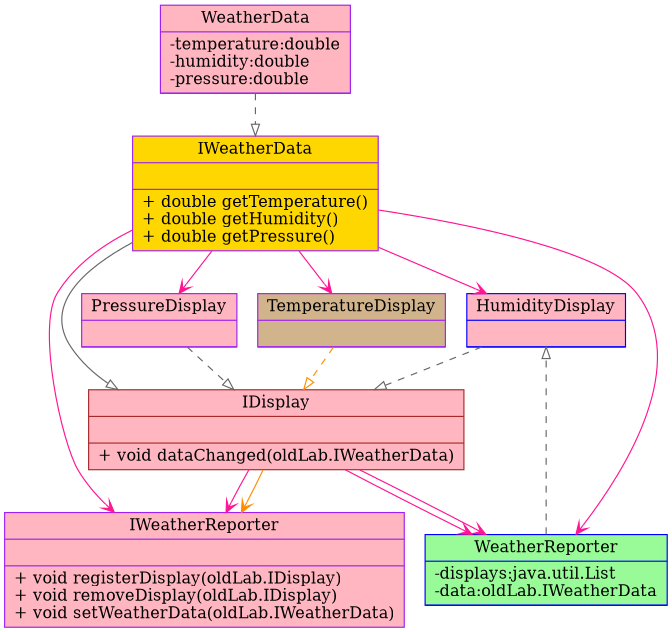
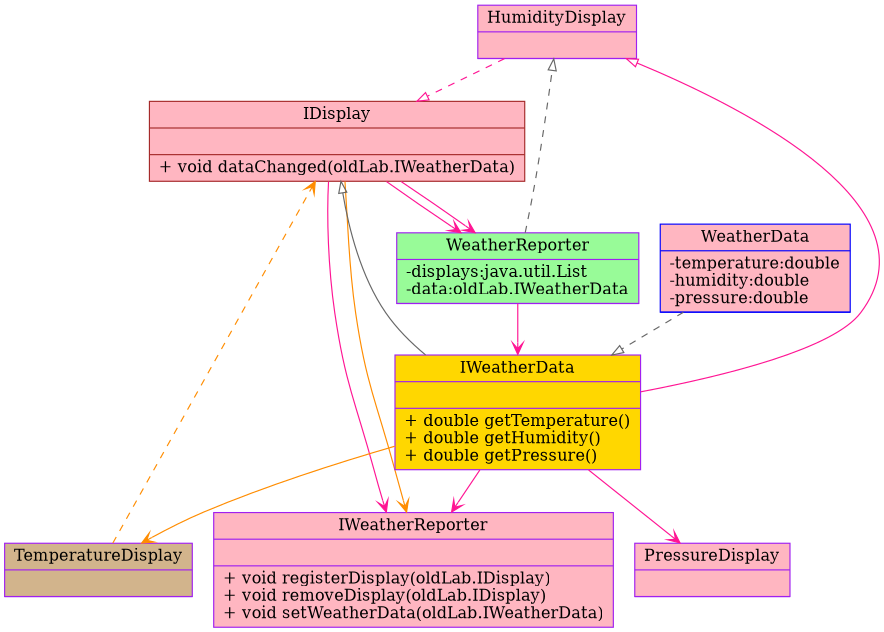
node "WeatherData": color purple -> blue
edge "IWeatherData" -> "TemperatureDisplay": color deeppink -> darkorange
edge "IWeatherData" -> "HumidityDisplay": arrowhead vee -> empty
edge "IWeatherData" -> "WeatherReporter": reversed
node "HumidityDisplay": color blue -> purple
edge "PressureDisplay" -> "IDisplay": removed
edge "TemperatureDisplay" -> "IDisplay": arrowhead empty -> vee
edge "HumidityDisplay" -> "IDisplay": color gray40 -> deeppink
node "WeatherReporter": color blue -> purple
